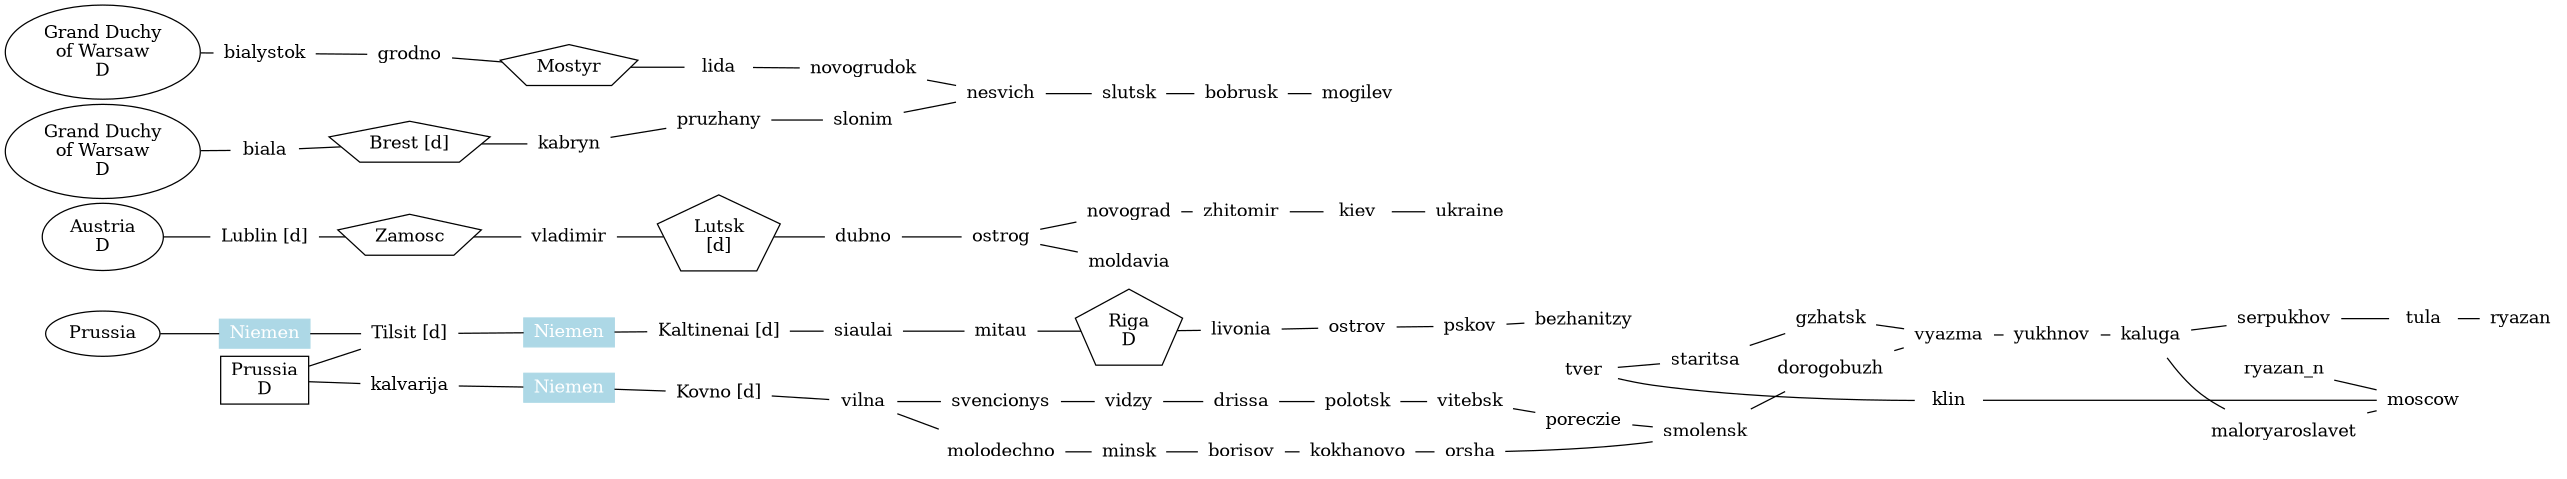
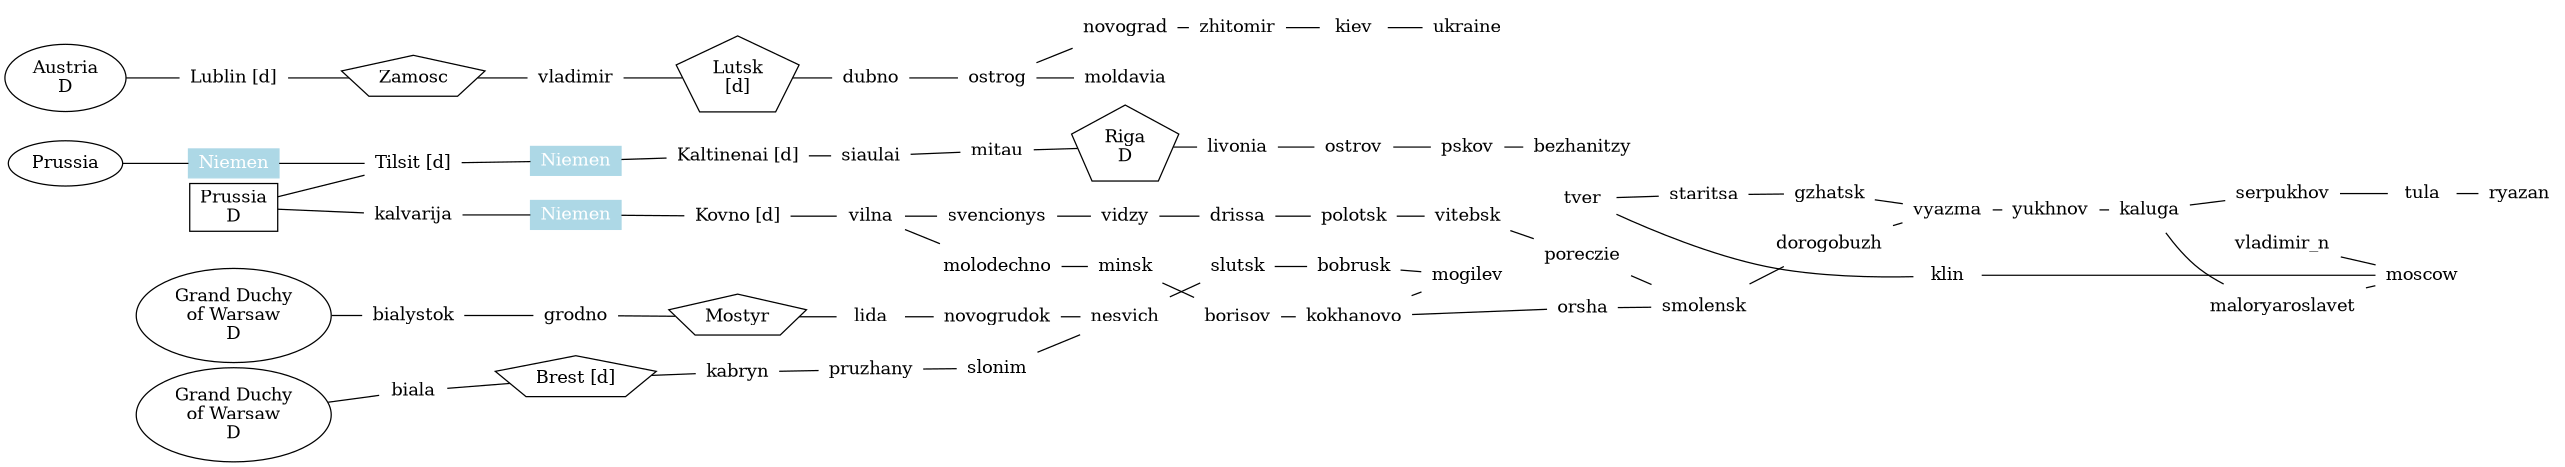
edge "mogilev" -- "kokhanovo": added
node "ryazan_n": label "ryazan_n" -> "vladimir_n"
